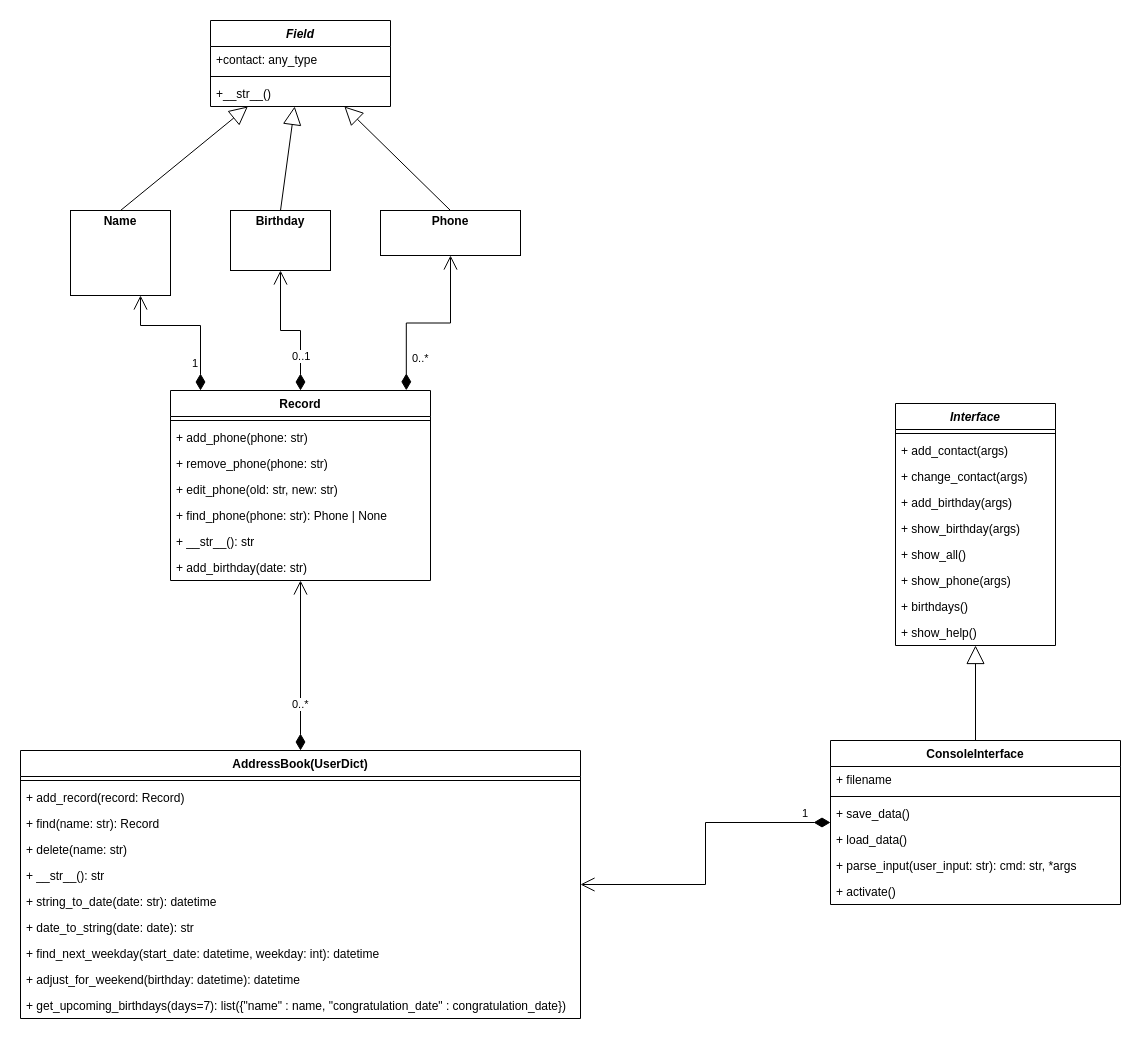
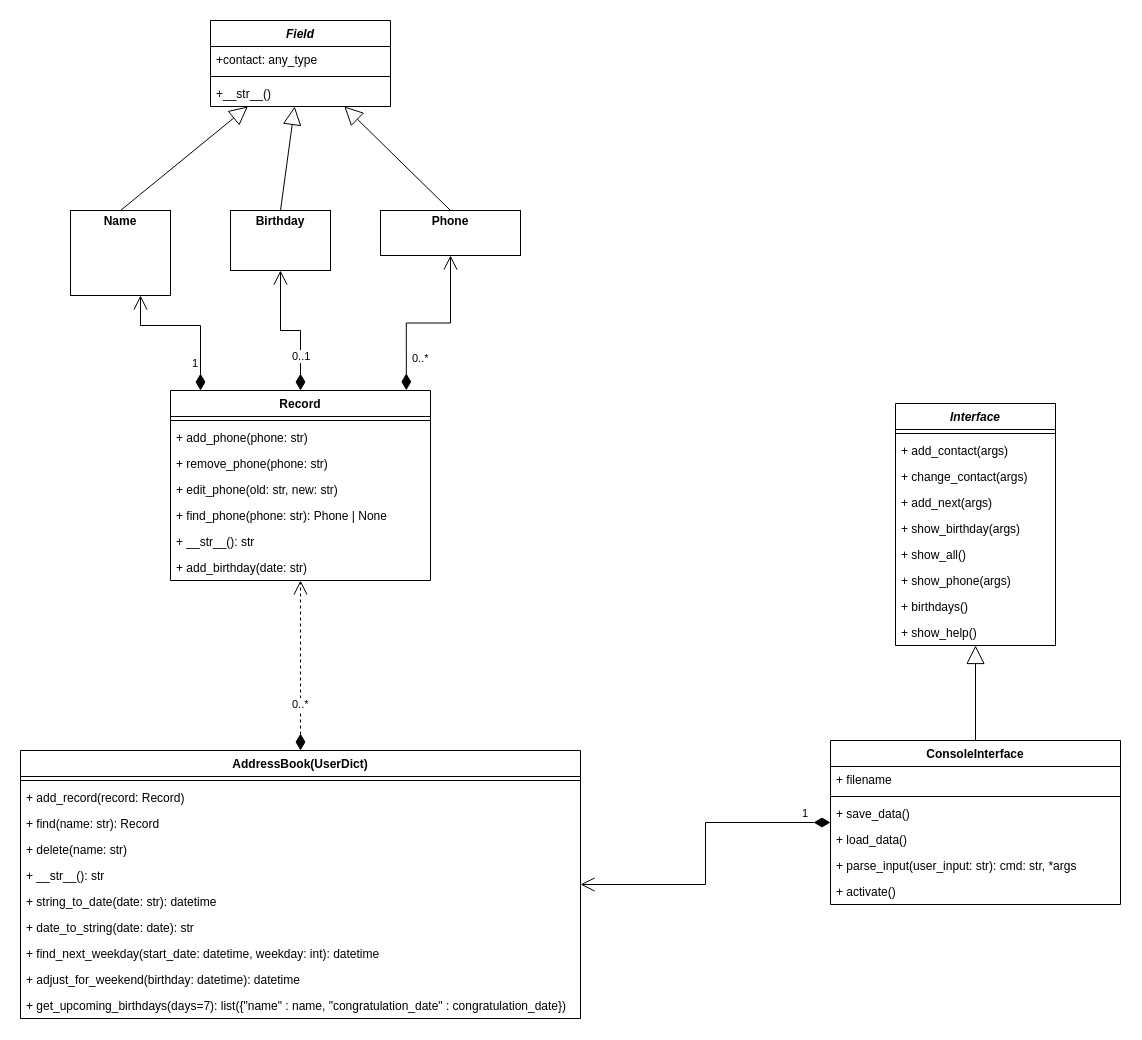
node "+ add_birthday(args)": label "+ add_birthday(args)" -> "+ add_next(args)"
edge "Record" -- "AddressBook(UserDict)": style solid -> dashed
